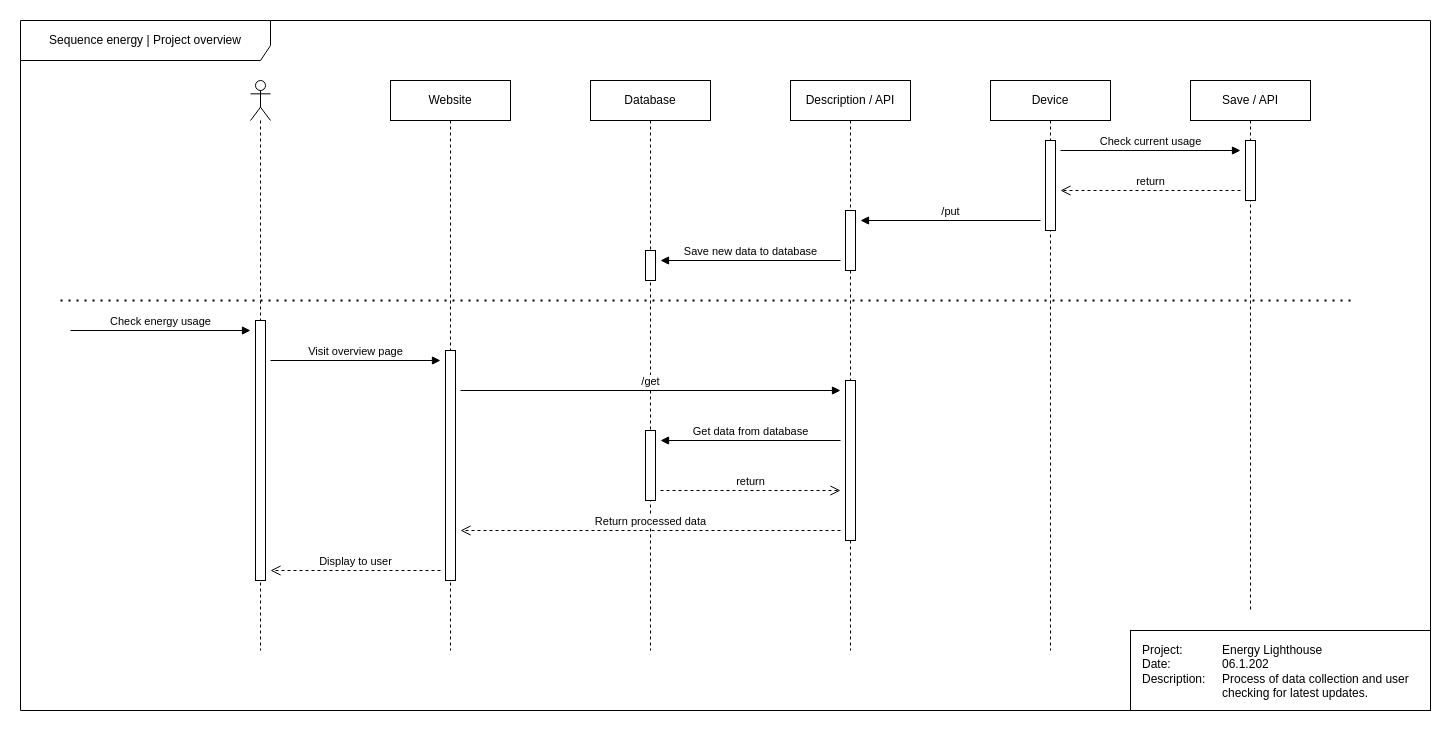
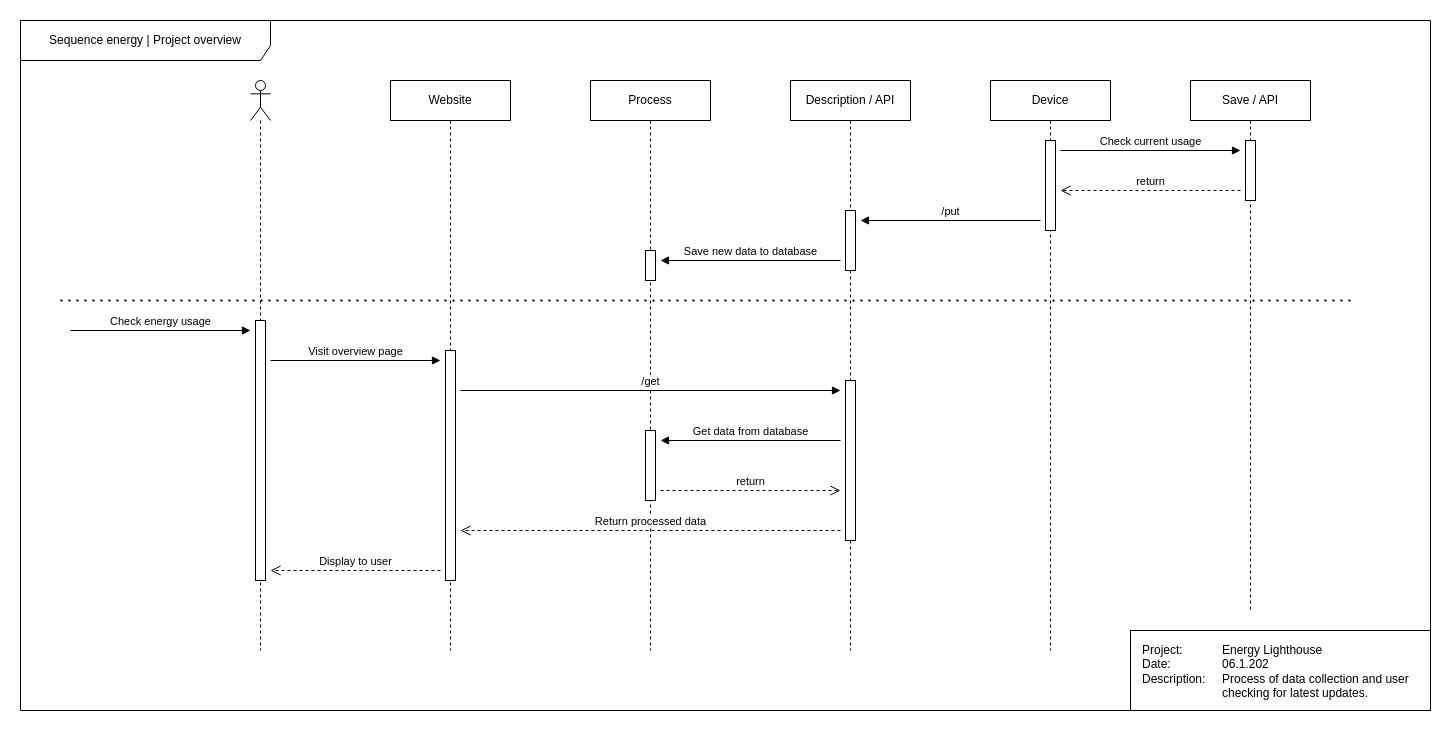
node "Database": label "Database" -> "Process"
